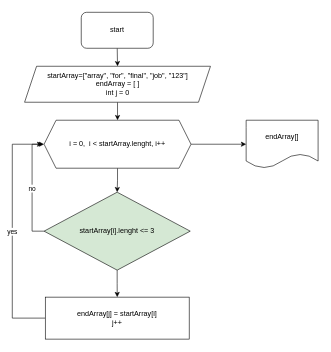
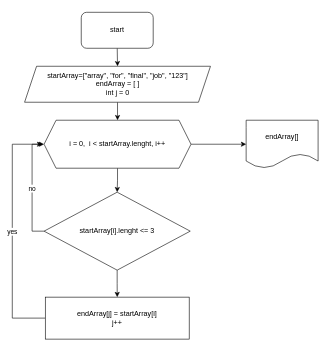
node "startArray[i].lenght <= 3": fillcolor #d5e8d4 -> #ffffff
